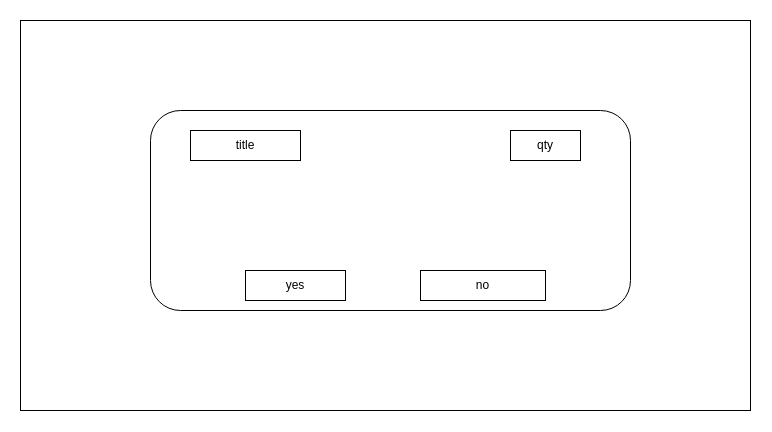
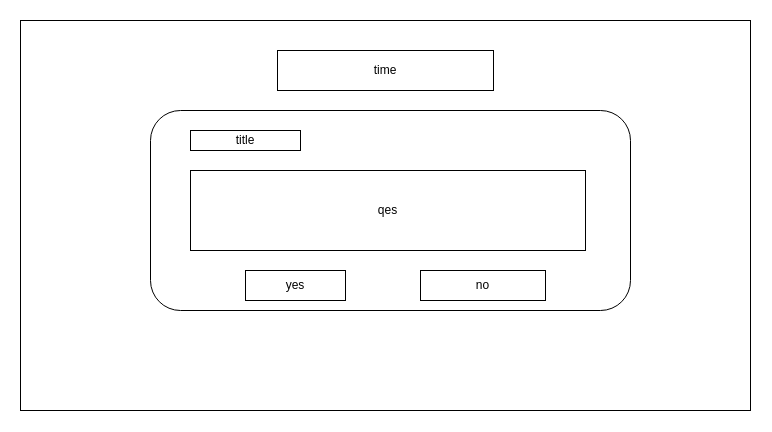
node "time": added
node "title": size 110x30 -> 110x20
node "qty": removed
node "qes": added
